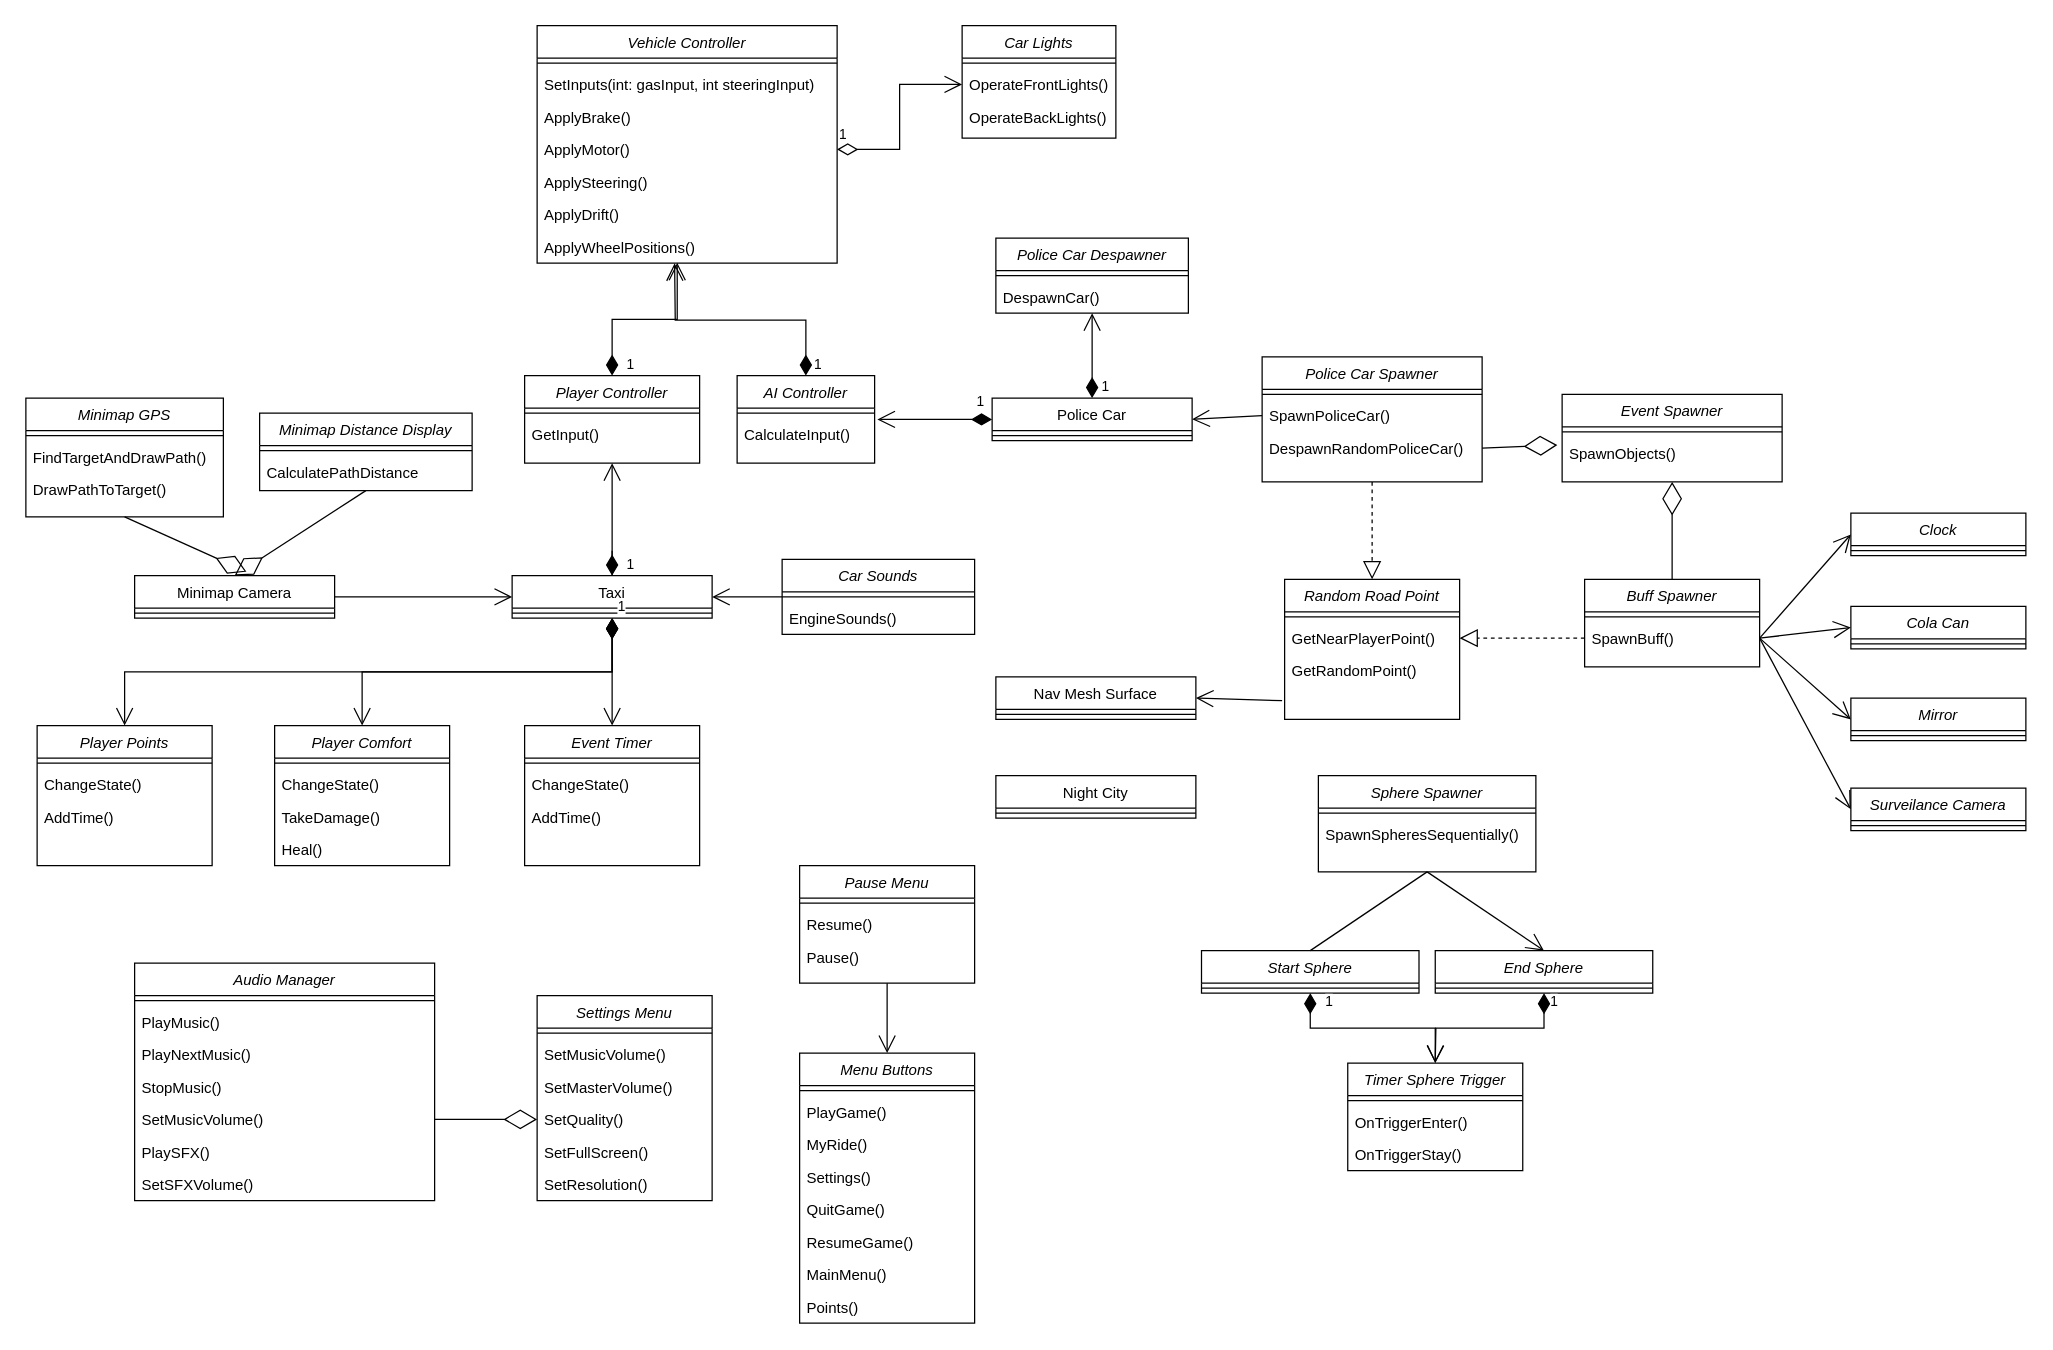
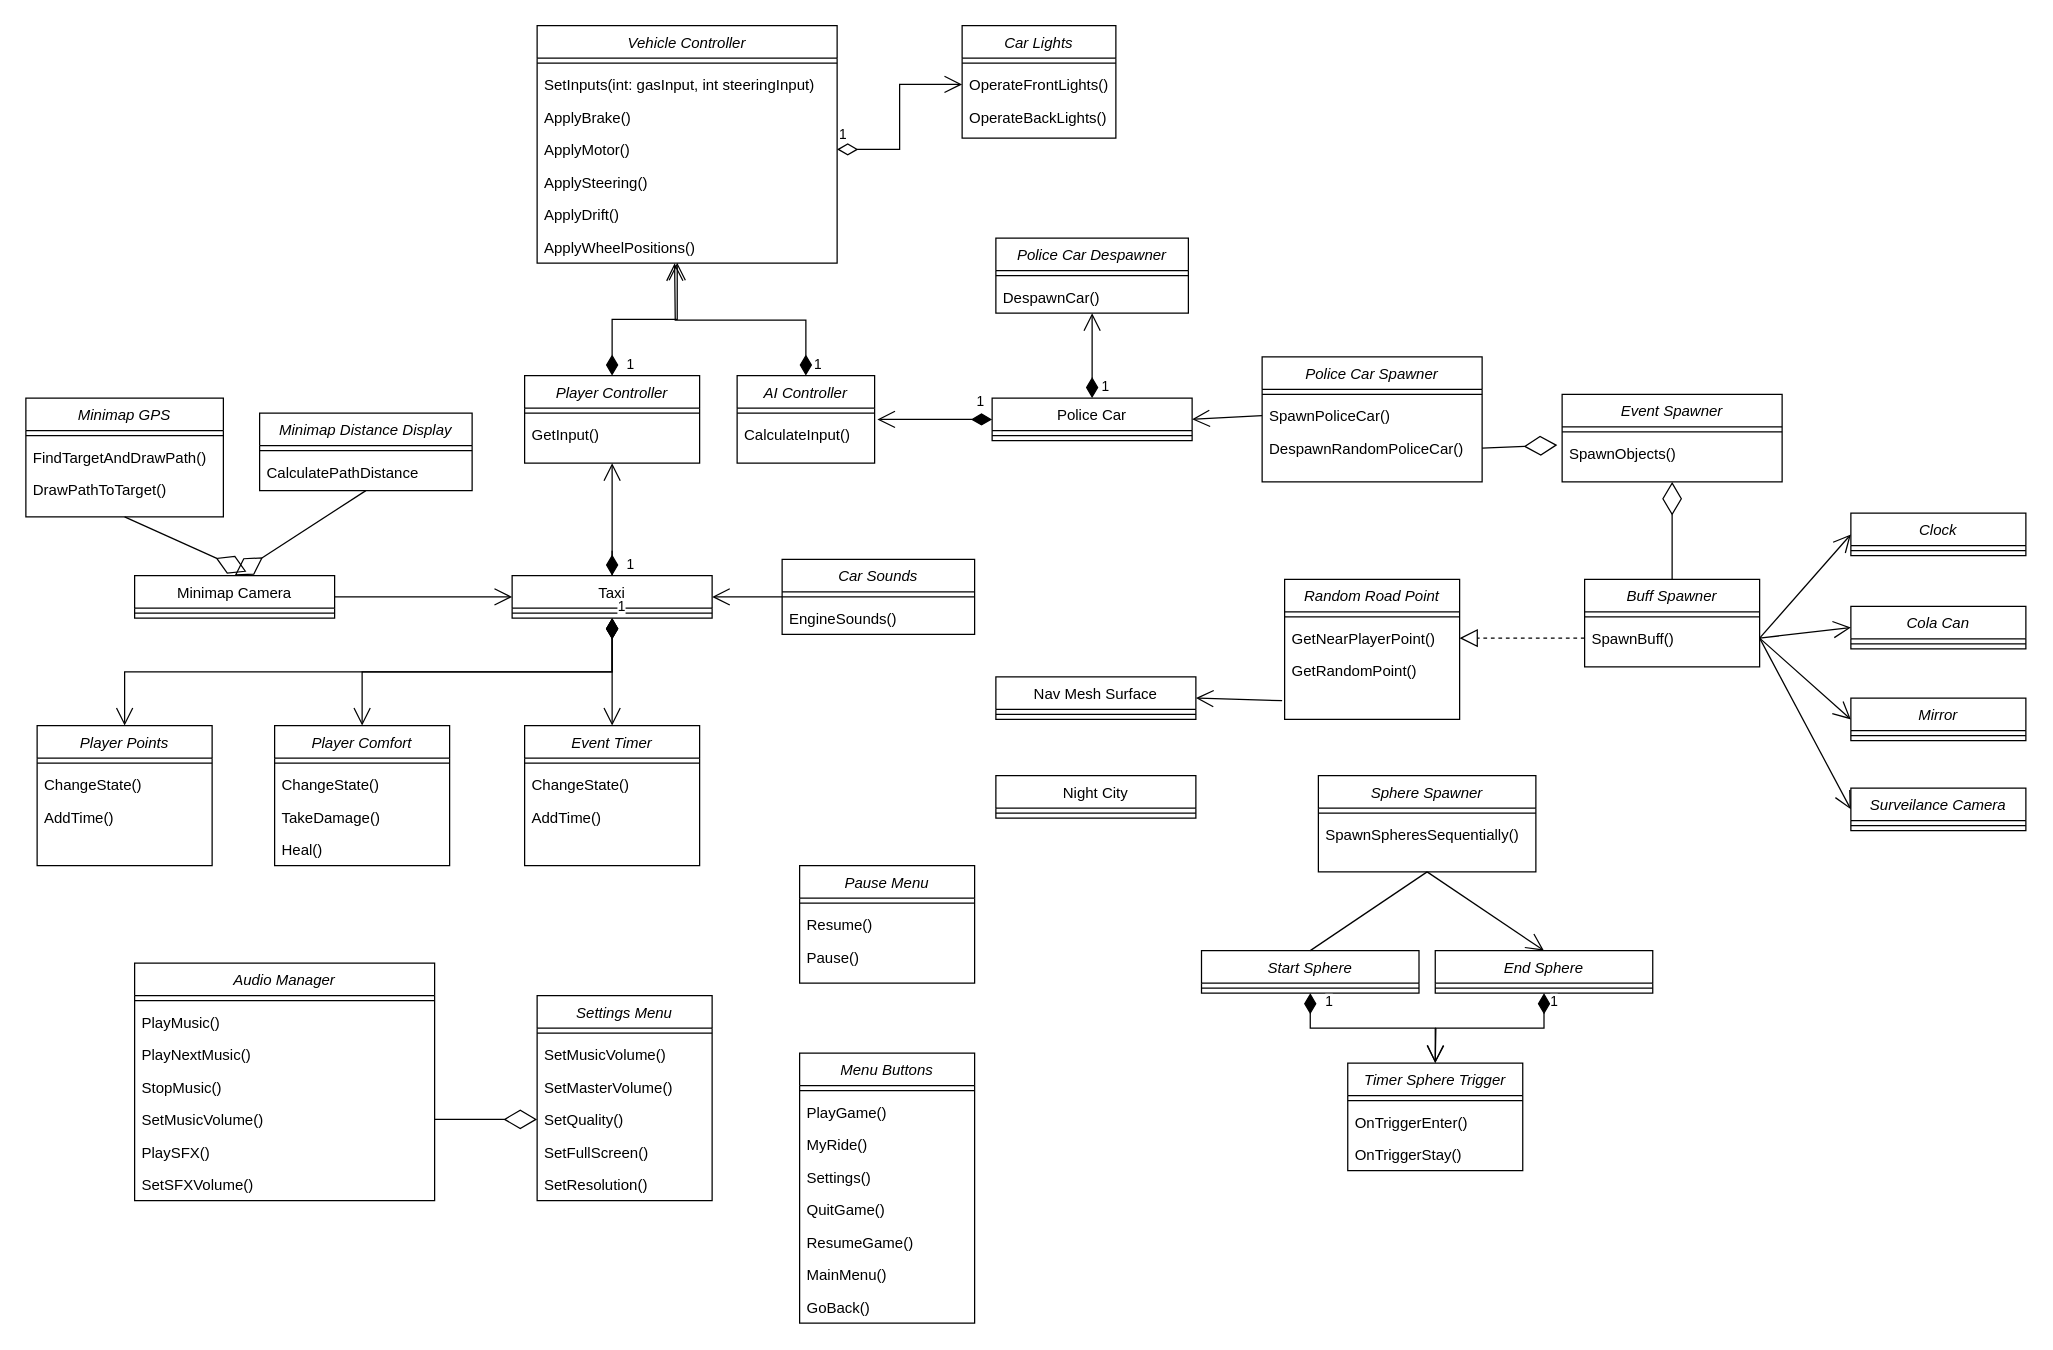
edge "Police Car Spawner" -> "Random Road Point": removed
edge "Pause Menu" -> "Menu Buttons": removed
node "Points()": label "Points()" -> "GoBack()"
